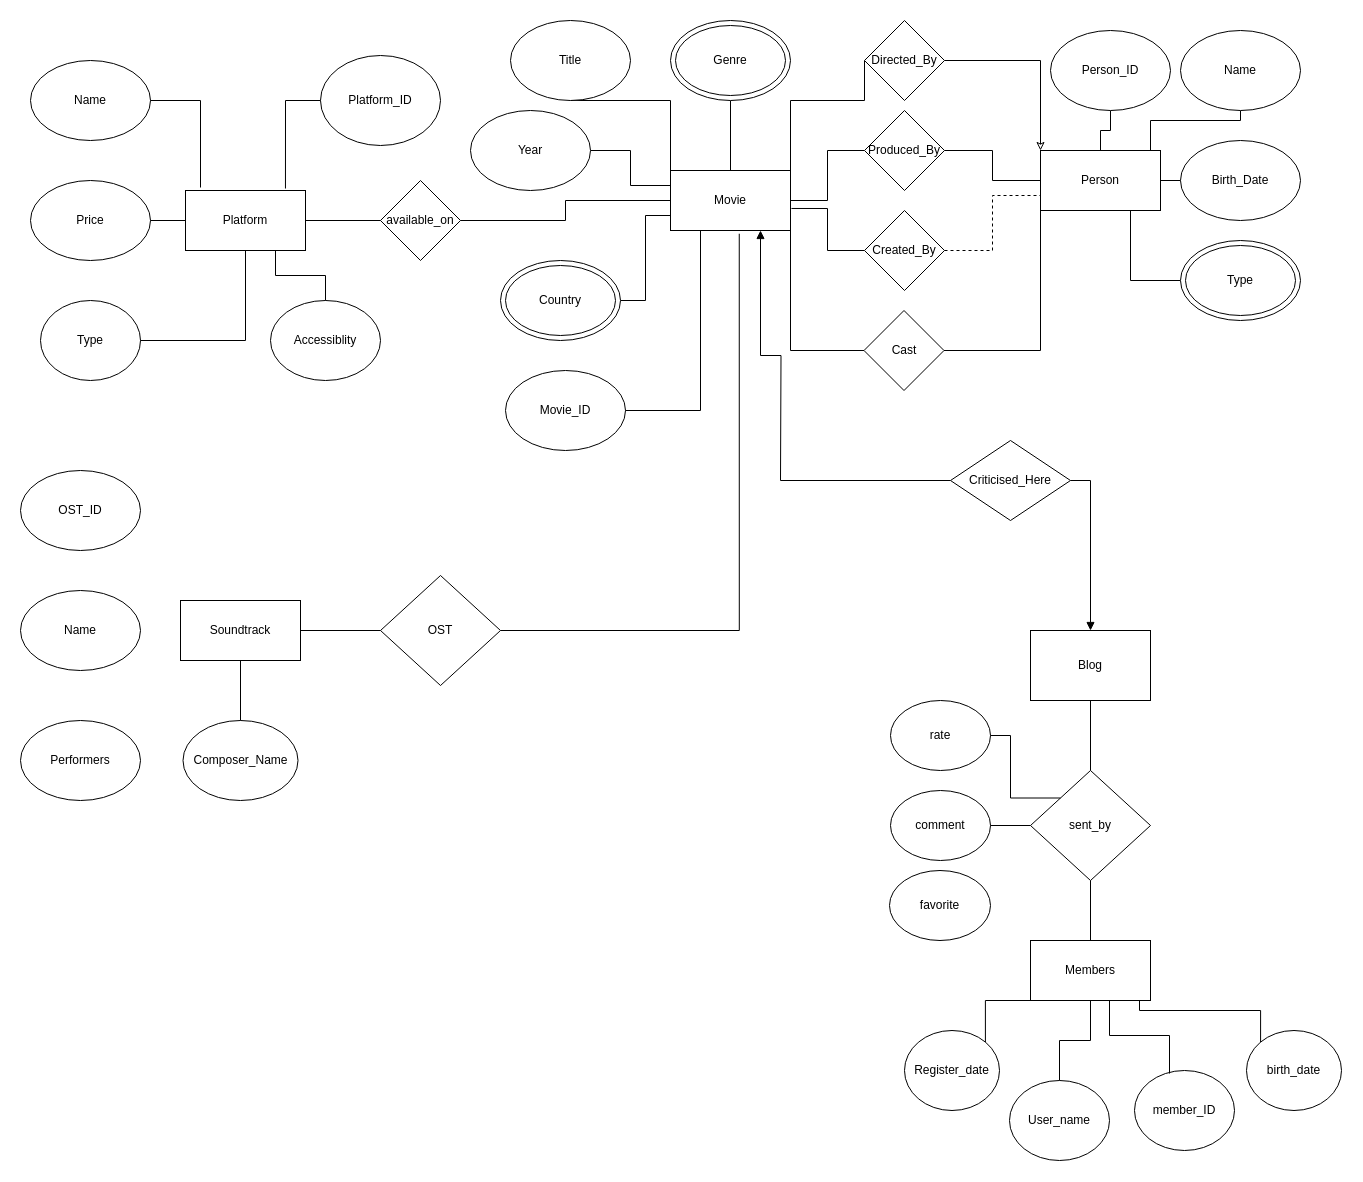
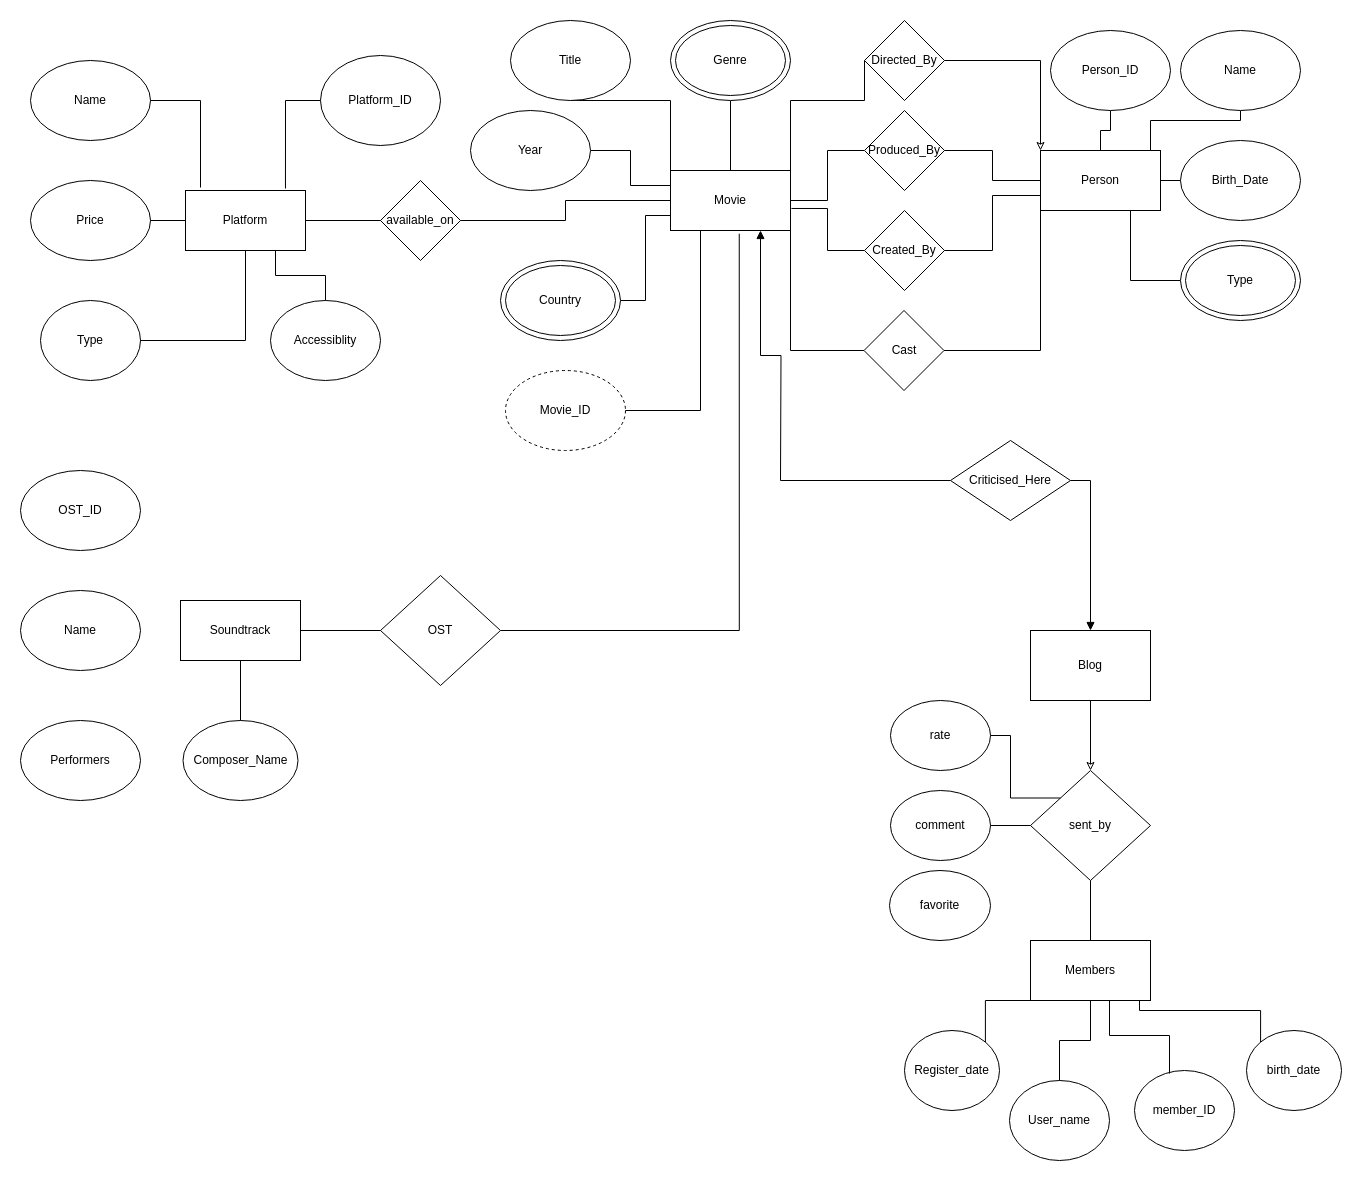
edge "Person" -- "Created_By": style dashed -> solid
node "Movie_ID": style solid -> dashed
edge "Blog" -- "sent_by": arrowhead none -> classic
